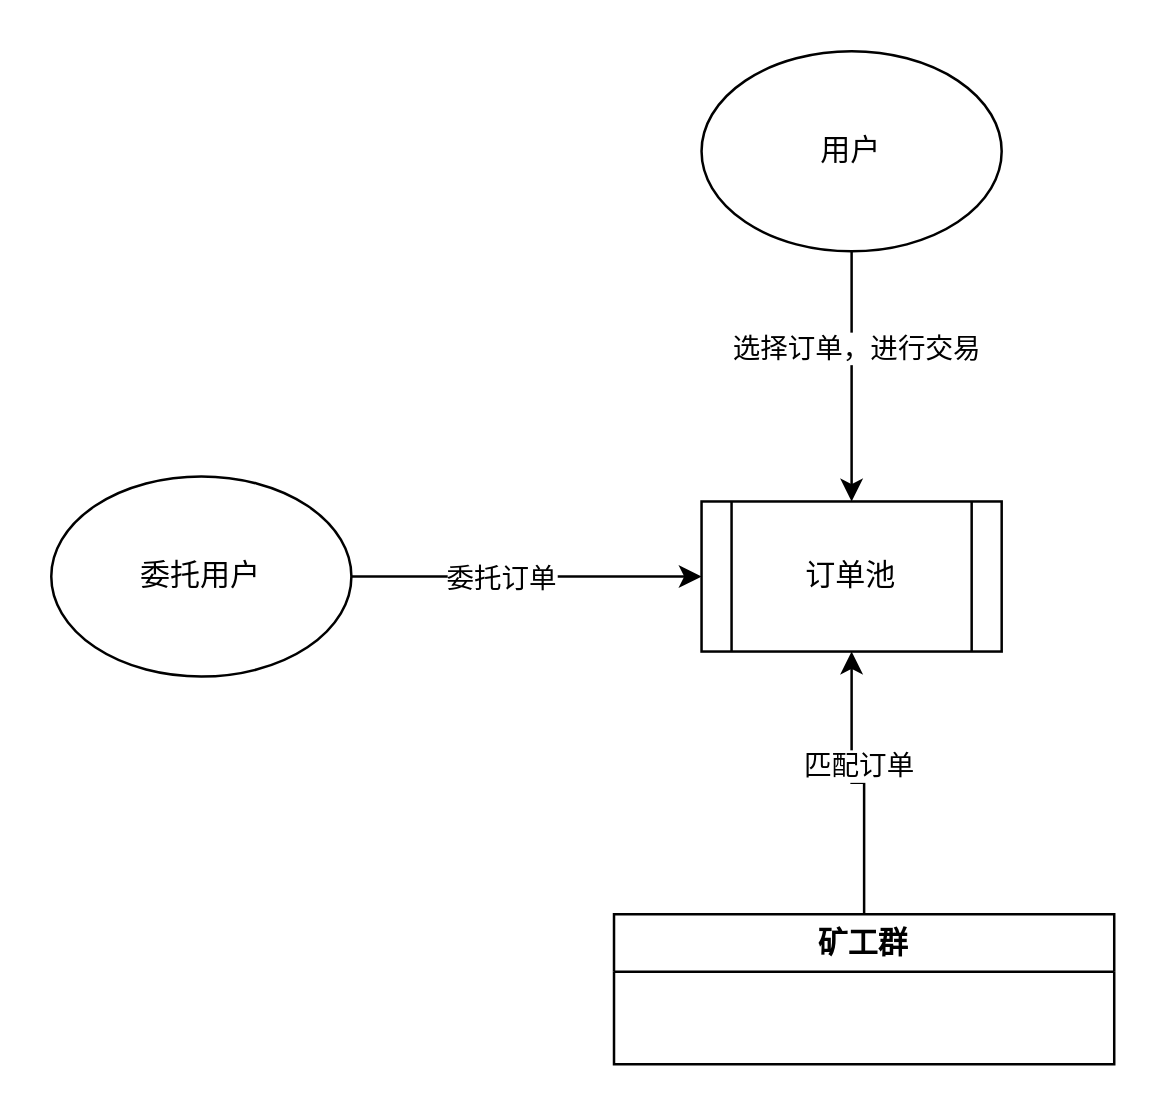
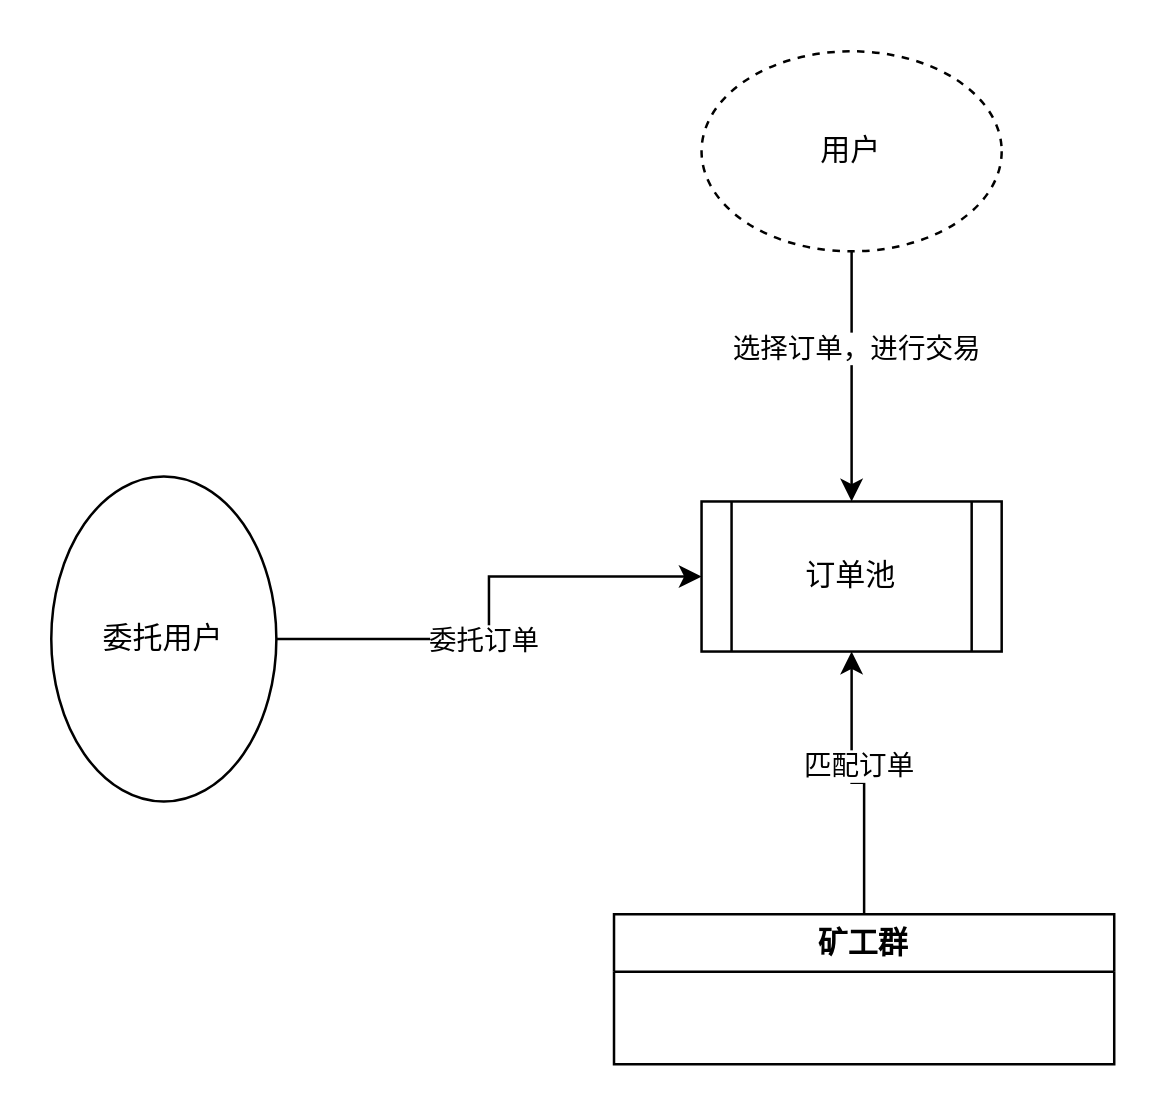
node "用户": style solid -> dashed
node "委托用户": size 300x200 -> 225x325
